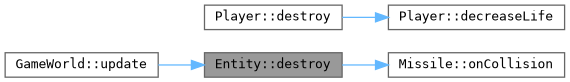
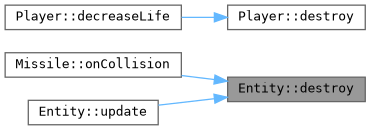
edge "Player::destroy" -> "Player::decreaseLife": reversed
node "GameWorld::update": label "GameWorld::update" -> "Entity::update"
edge "Entity::destroy" -> "Missile::onCollision": reversed
